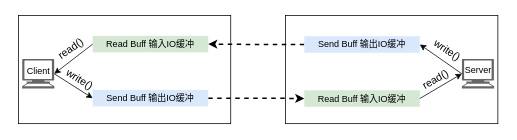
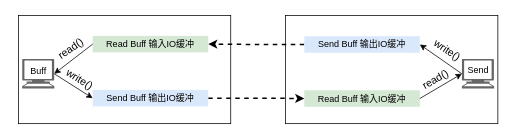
node "Server": label "Server" -> "Send"
node "Client": label "Client" -> "Buff"
